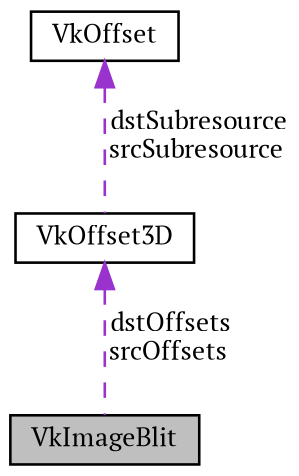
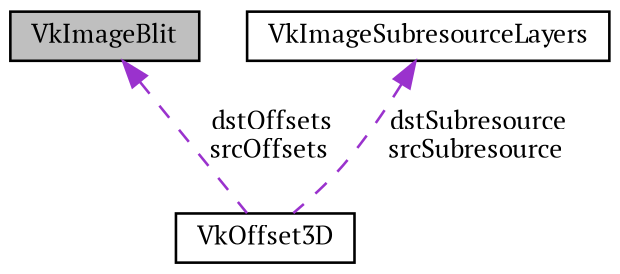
node "VkOffset": label "VkOffset" -> "VkImageSubresourceLayers"
edge "VkImageBlit" -> "VkOffset3D": reversed
